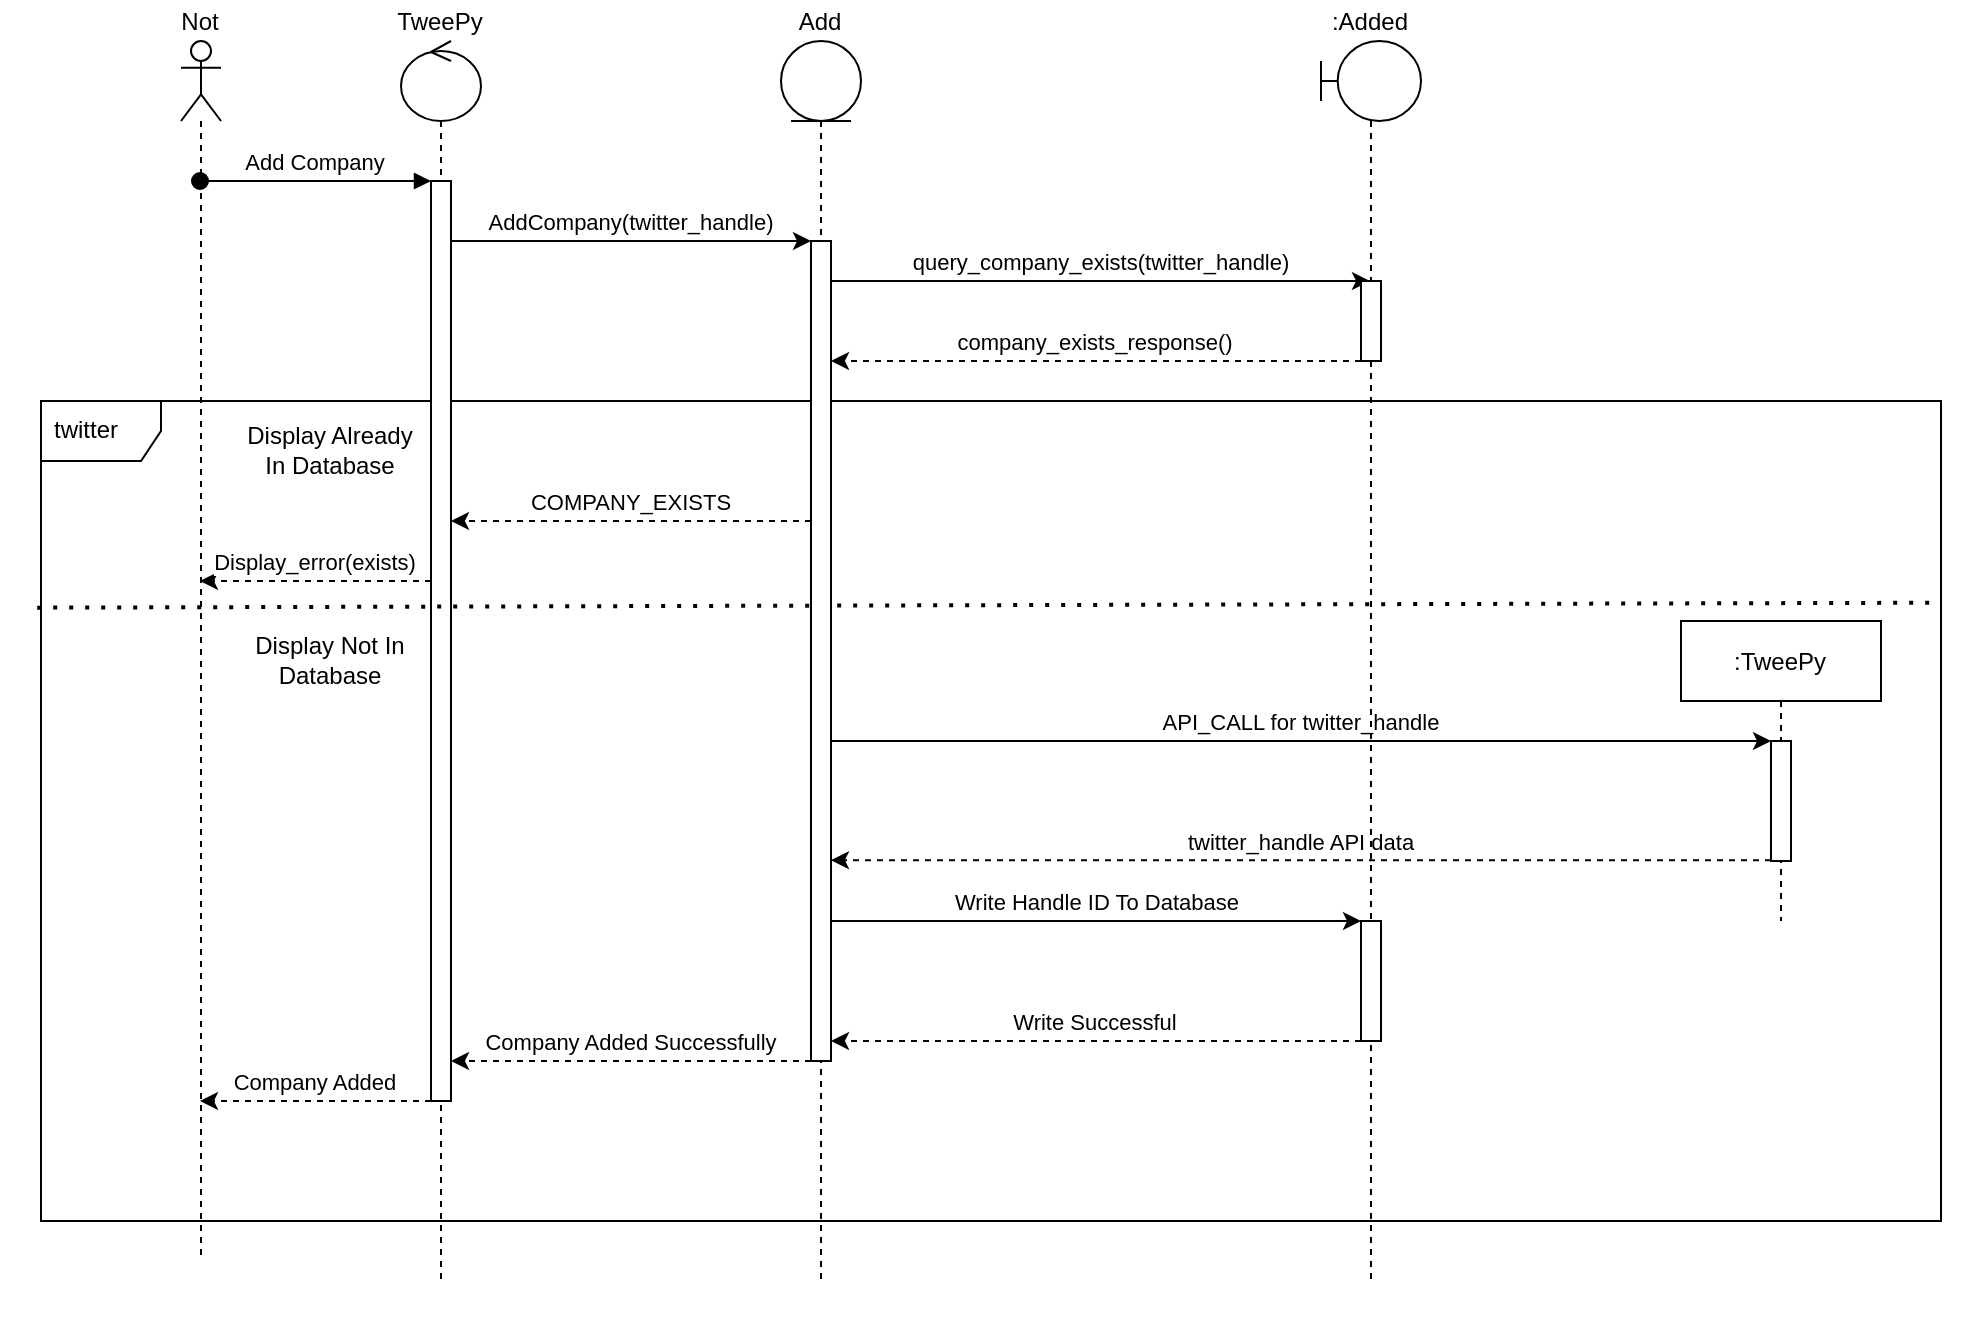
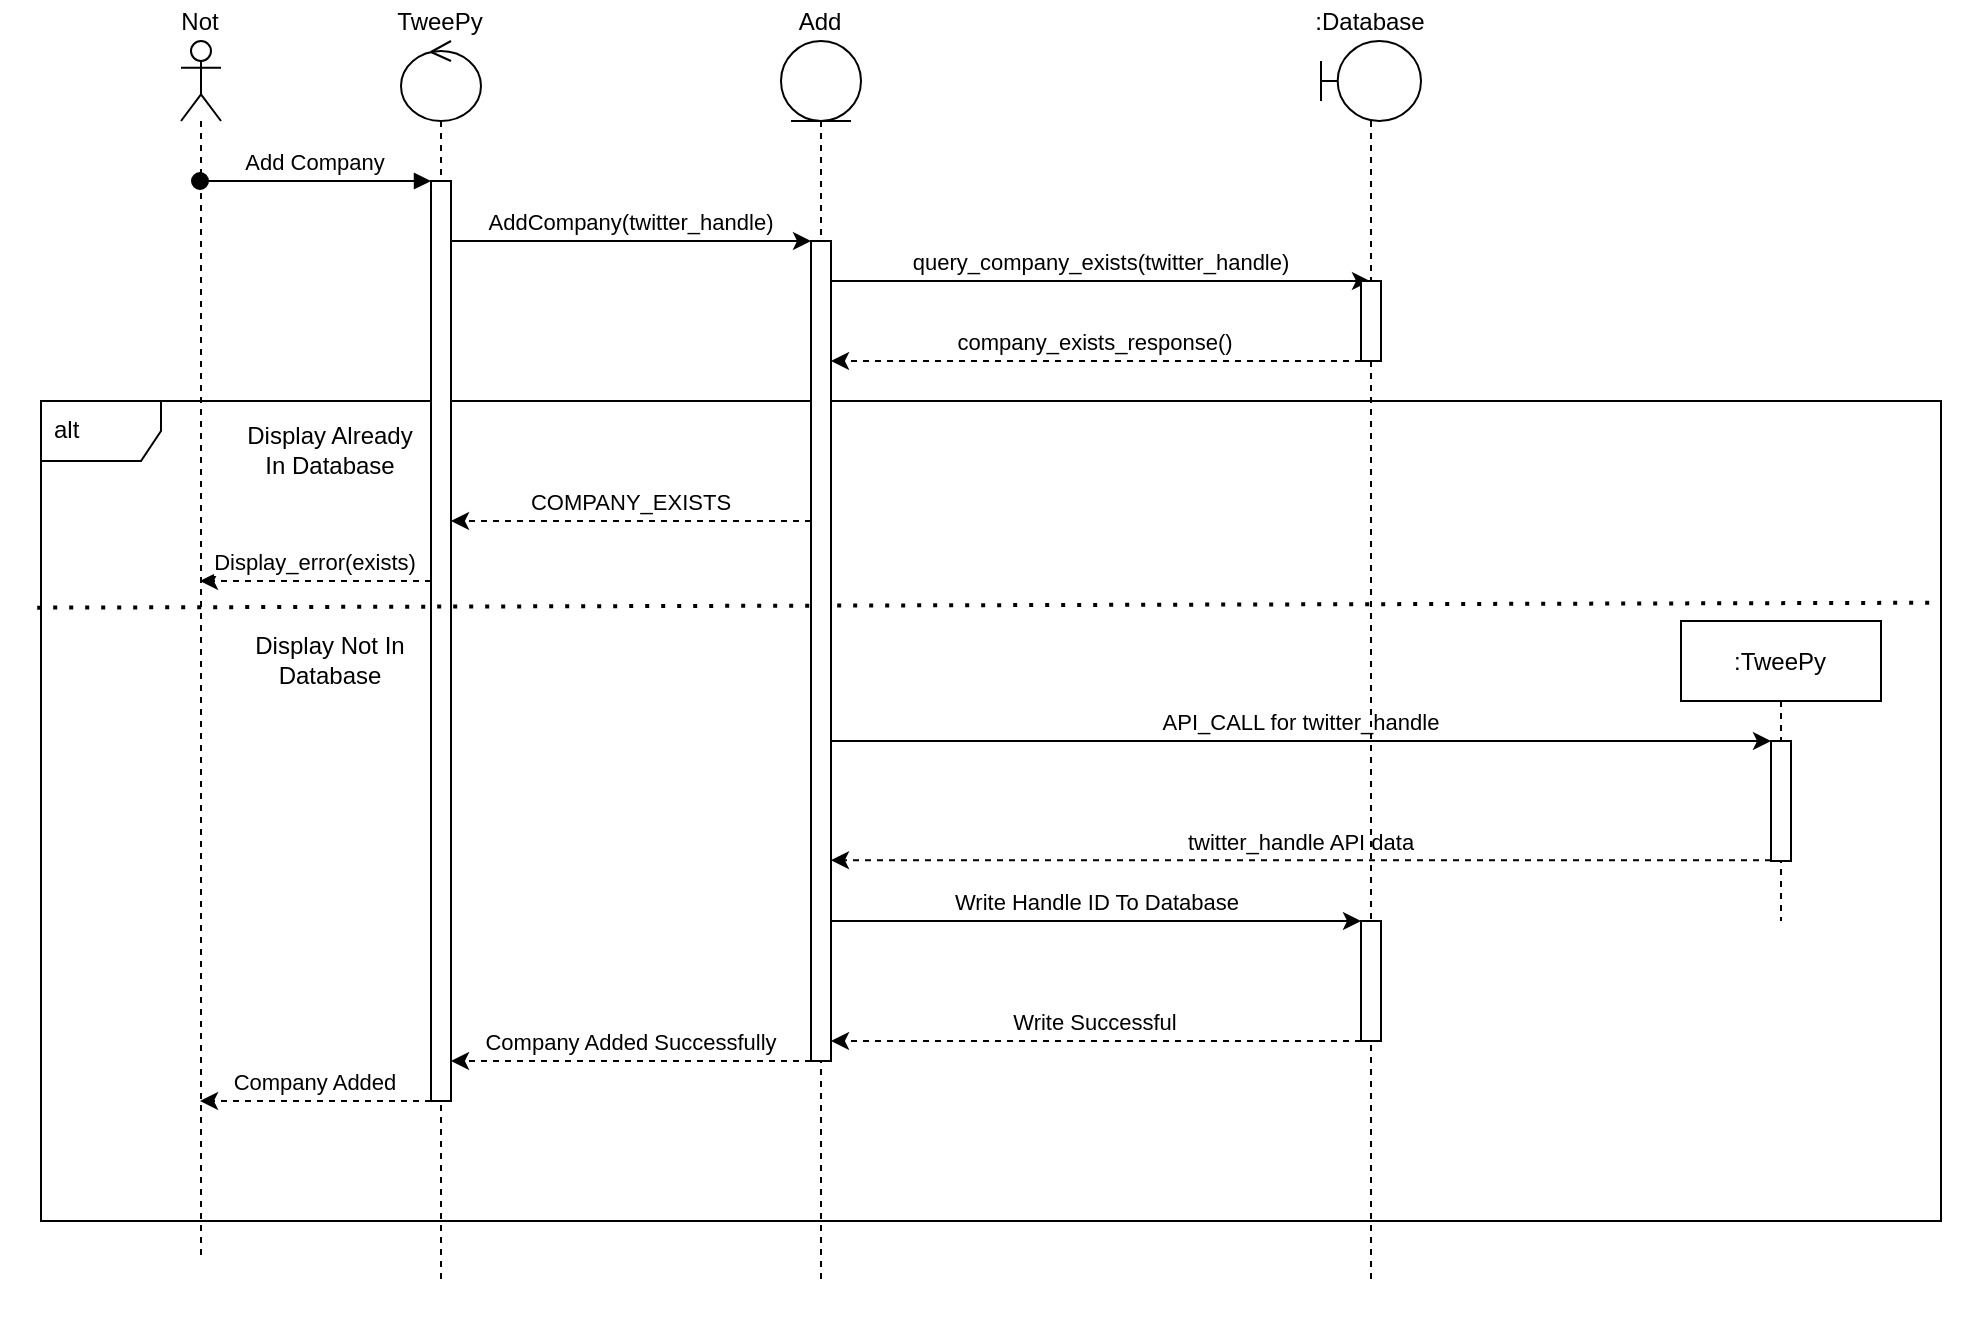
node ":Added": label ":Added" -> ":Database"
node "twitter": label "twitter" -> "alt"
